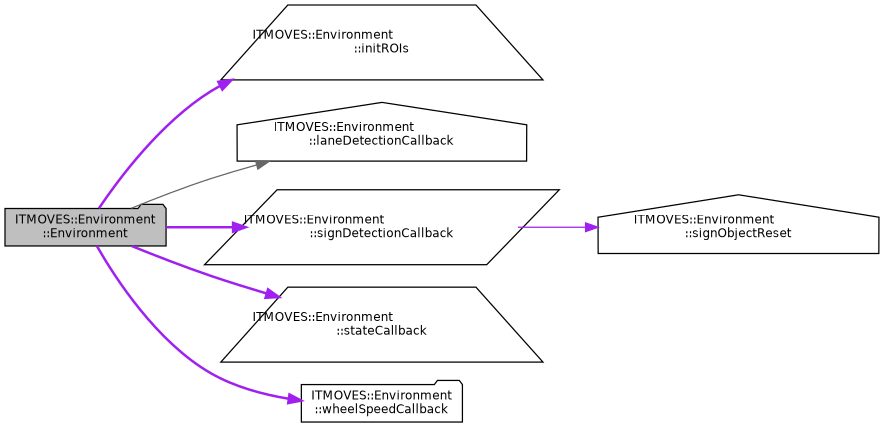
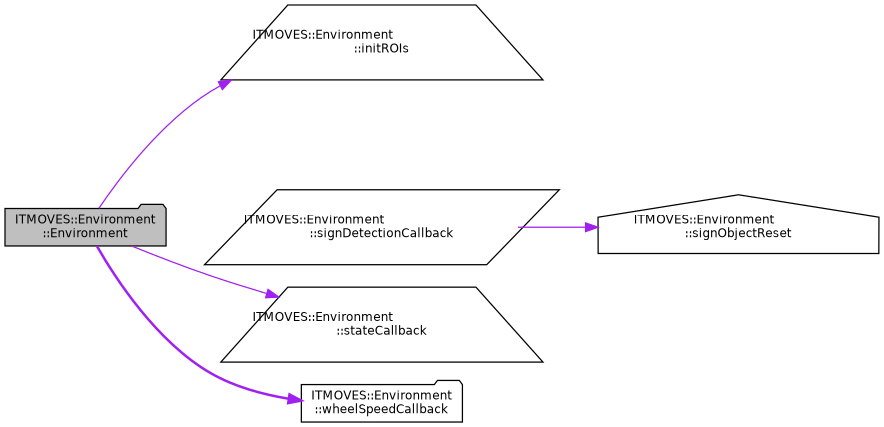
node "ITMOVES::Environment ::laneDetectionCallback": removed
edge "ITMOVES::Environment ::Environment" -> "ITMOVES::Environment ::initROIs": style bold -> solid
edge "ITMOVES::Environment ::Environment" -> "ITMOVES::Environment ::signDetectionCallback": removed
edge "ITMOVES::Environment ::Environment" -> "ITMOVES::Environment ::stateCallback": style bold -> solid
